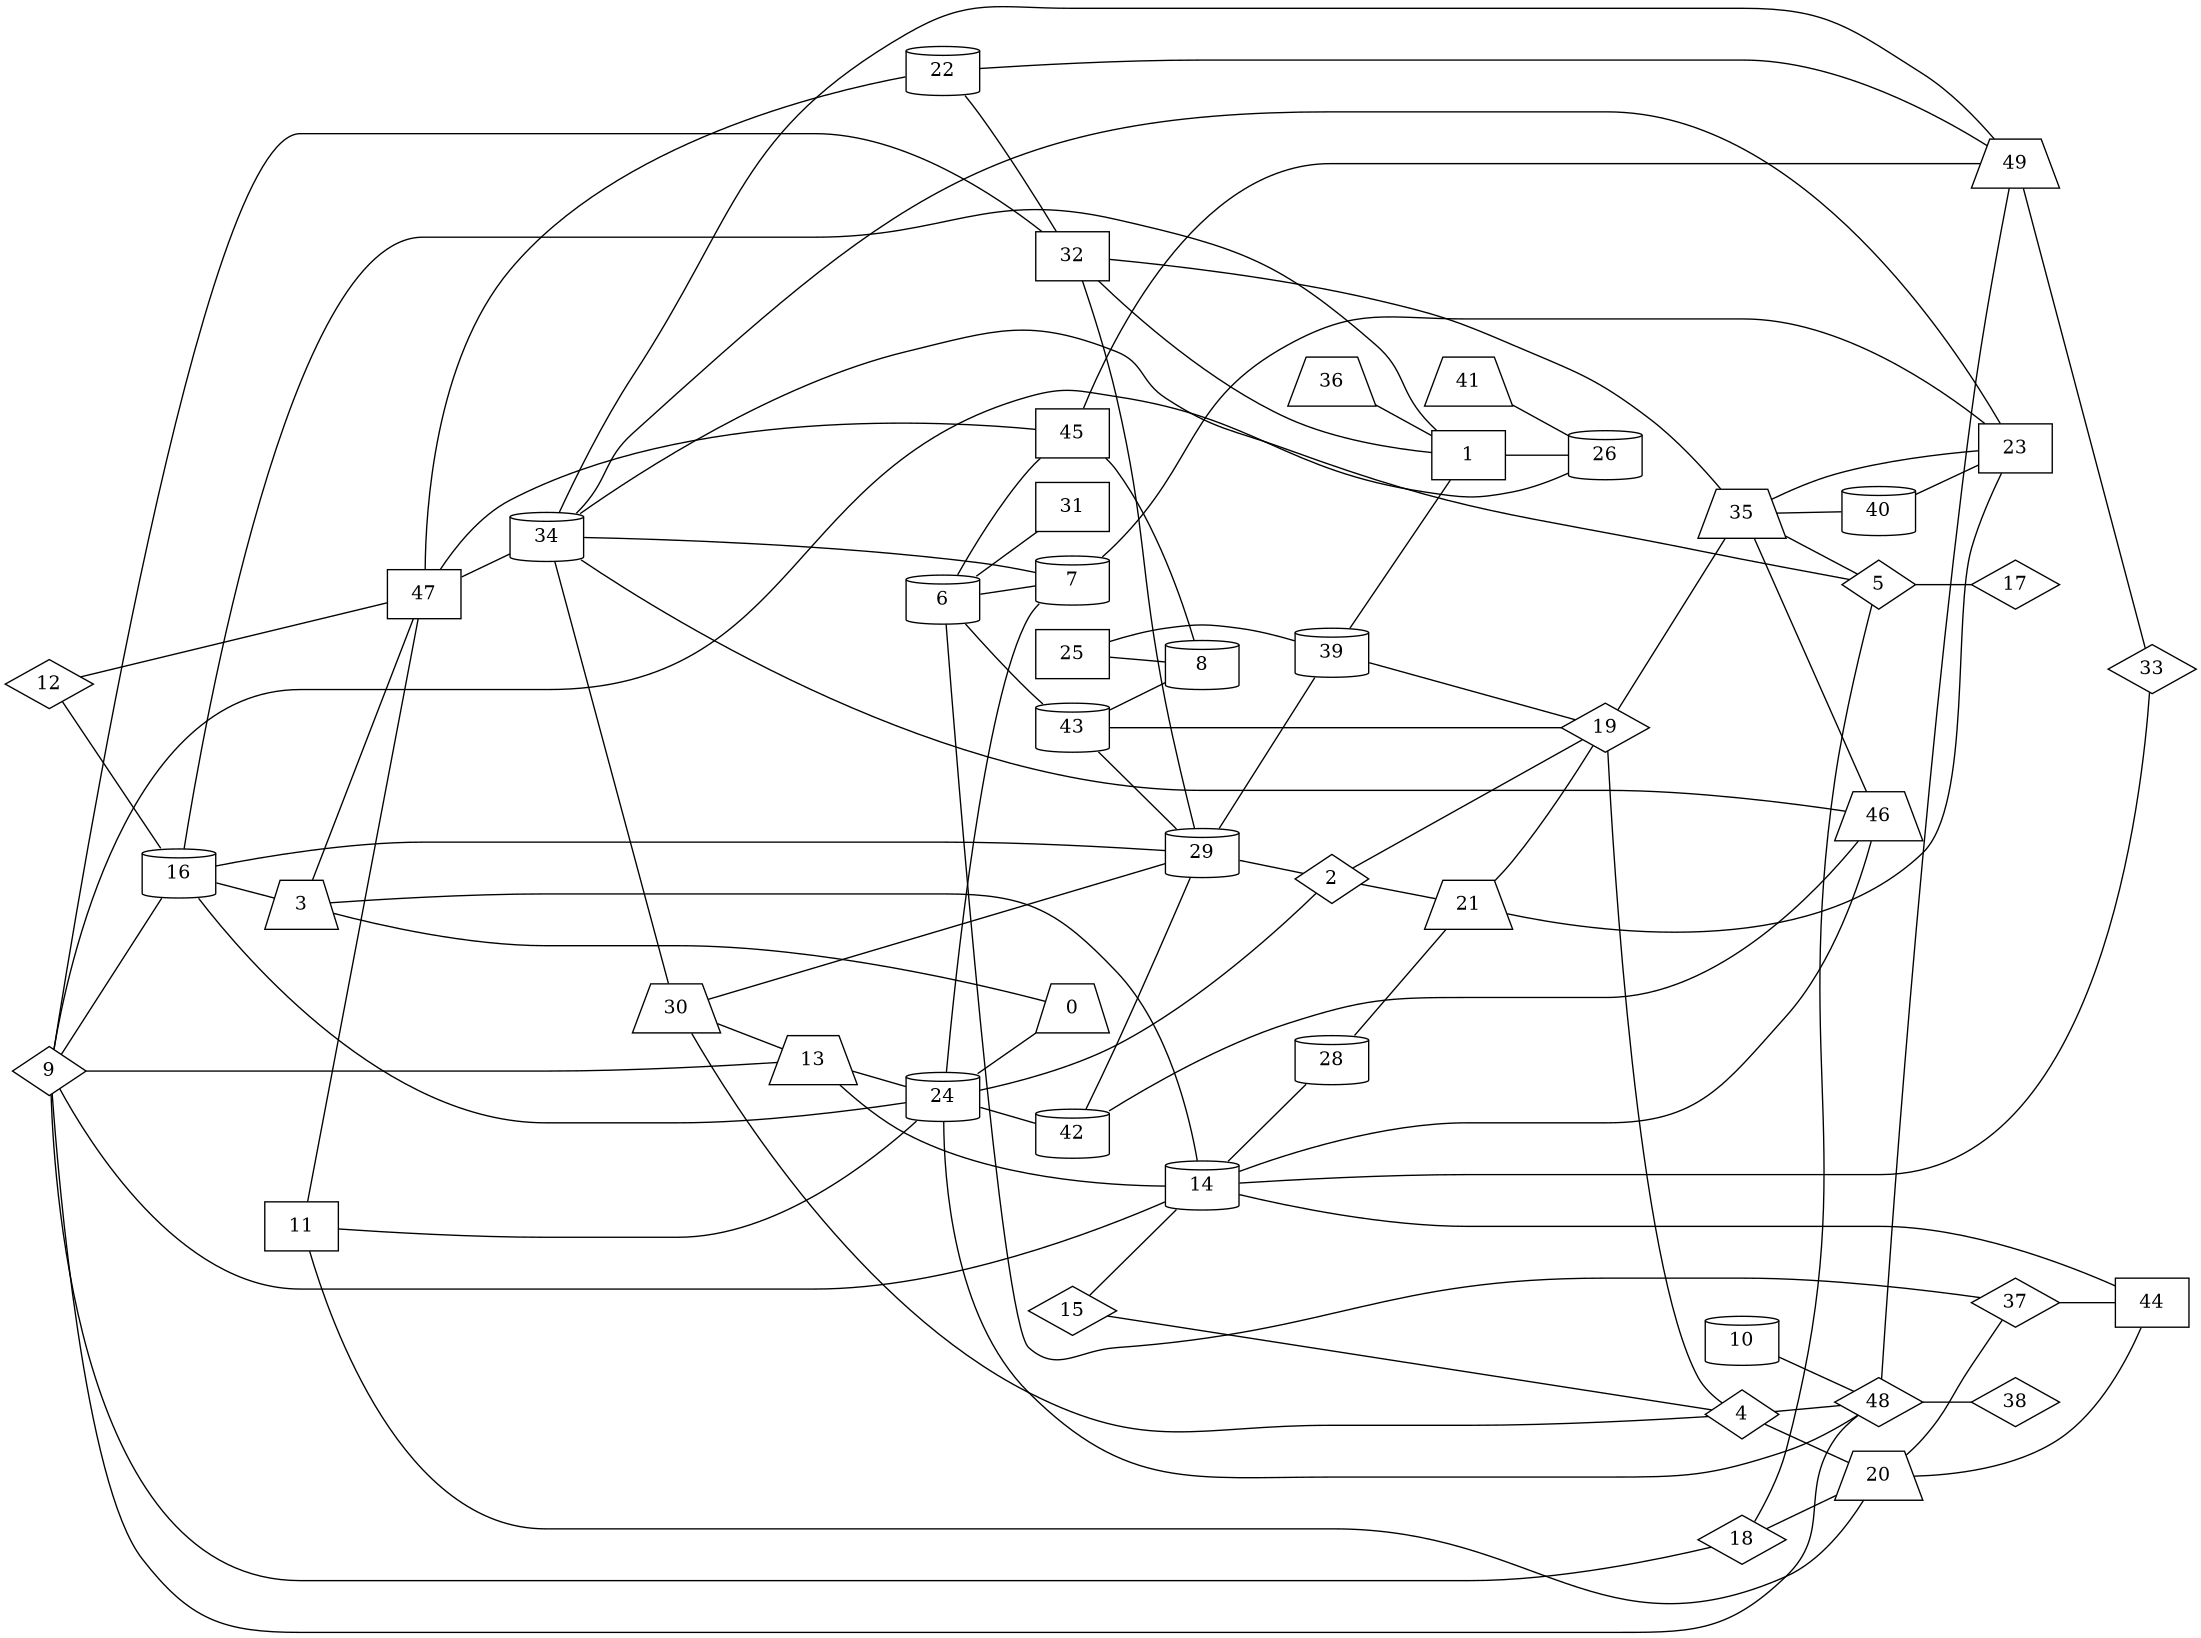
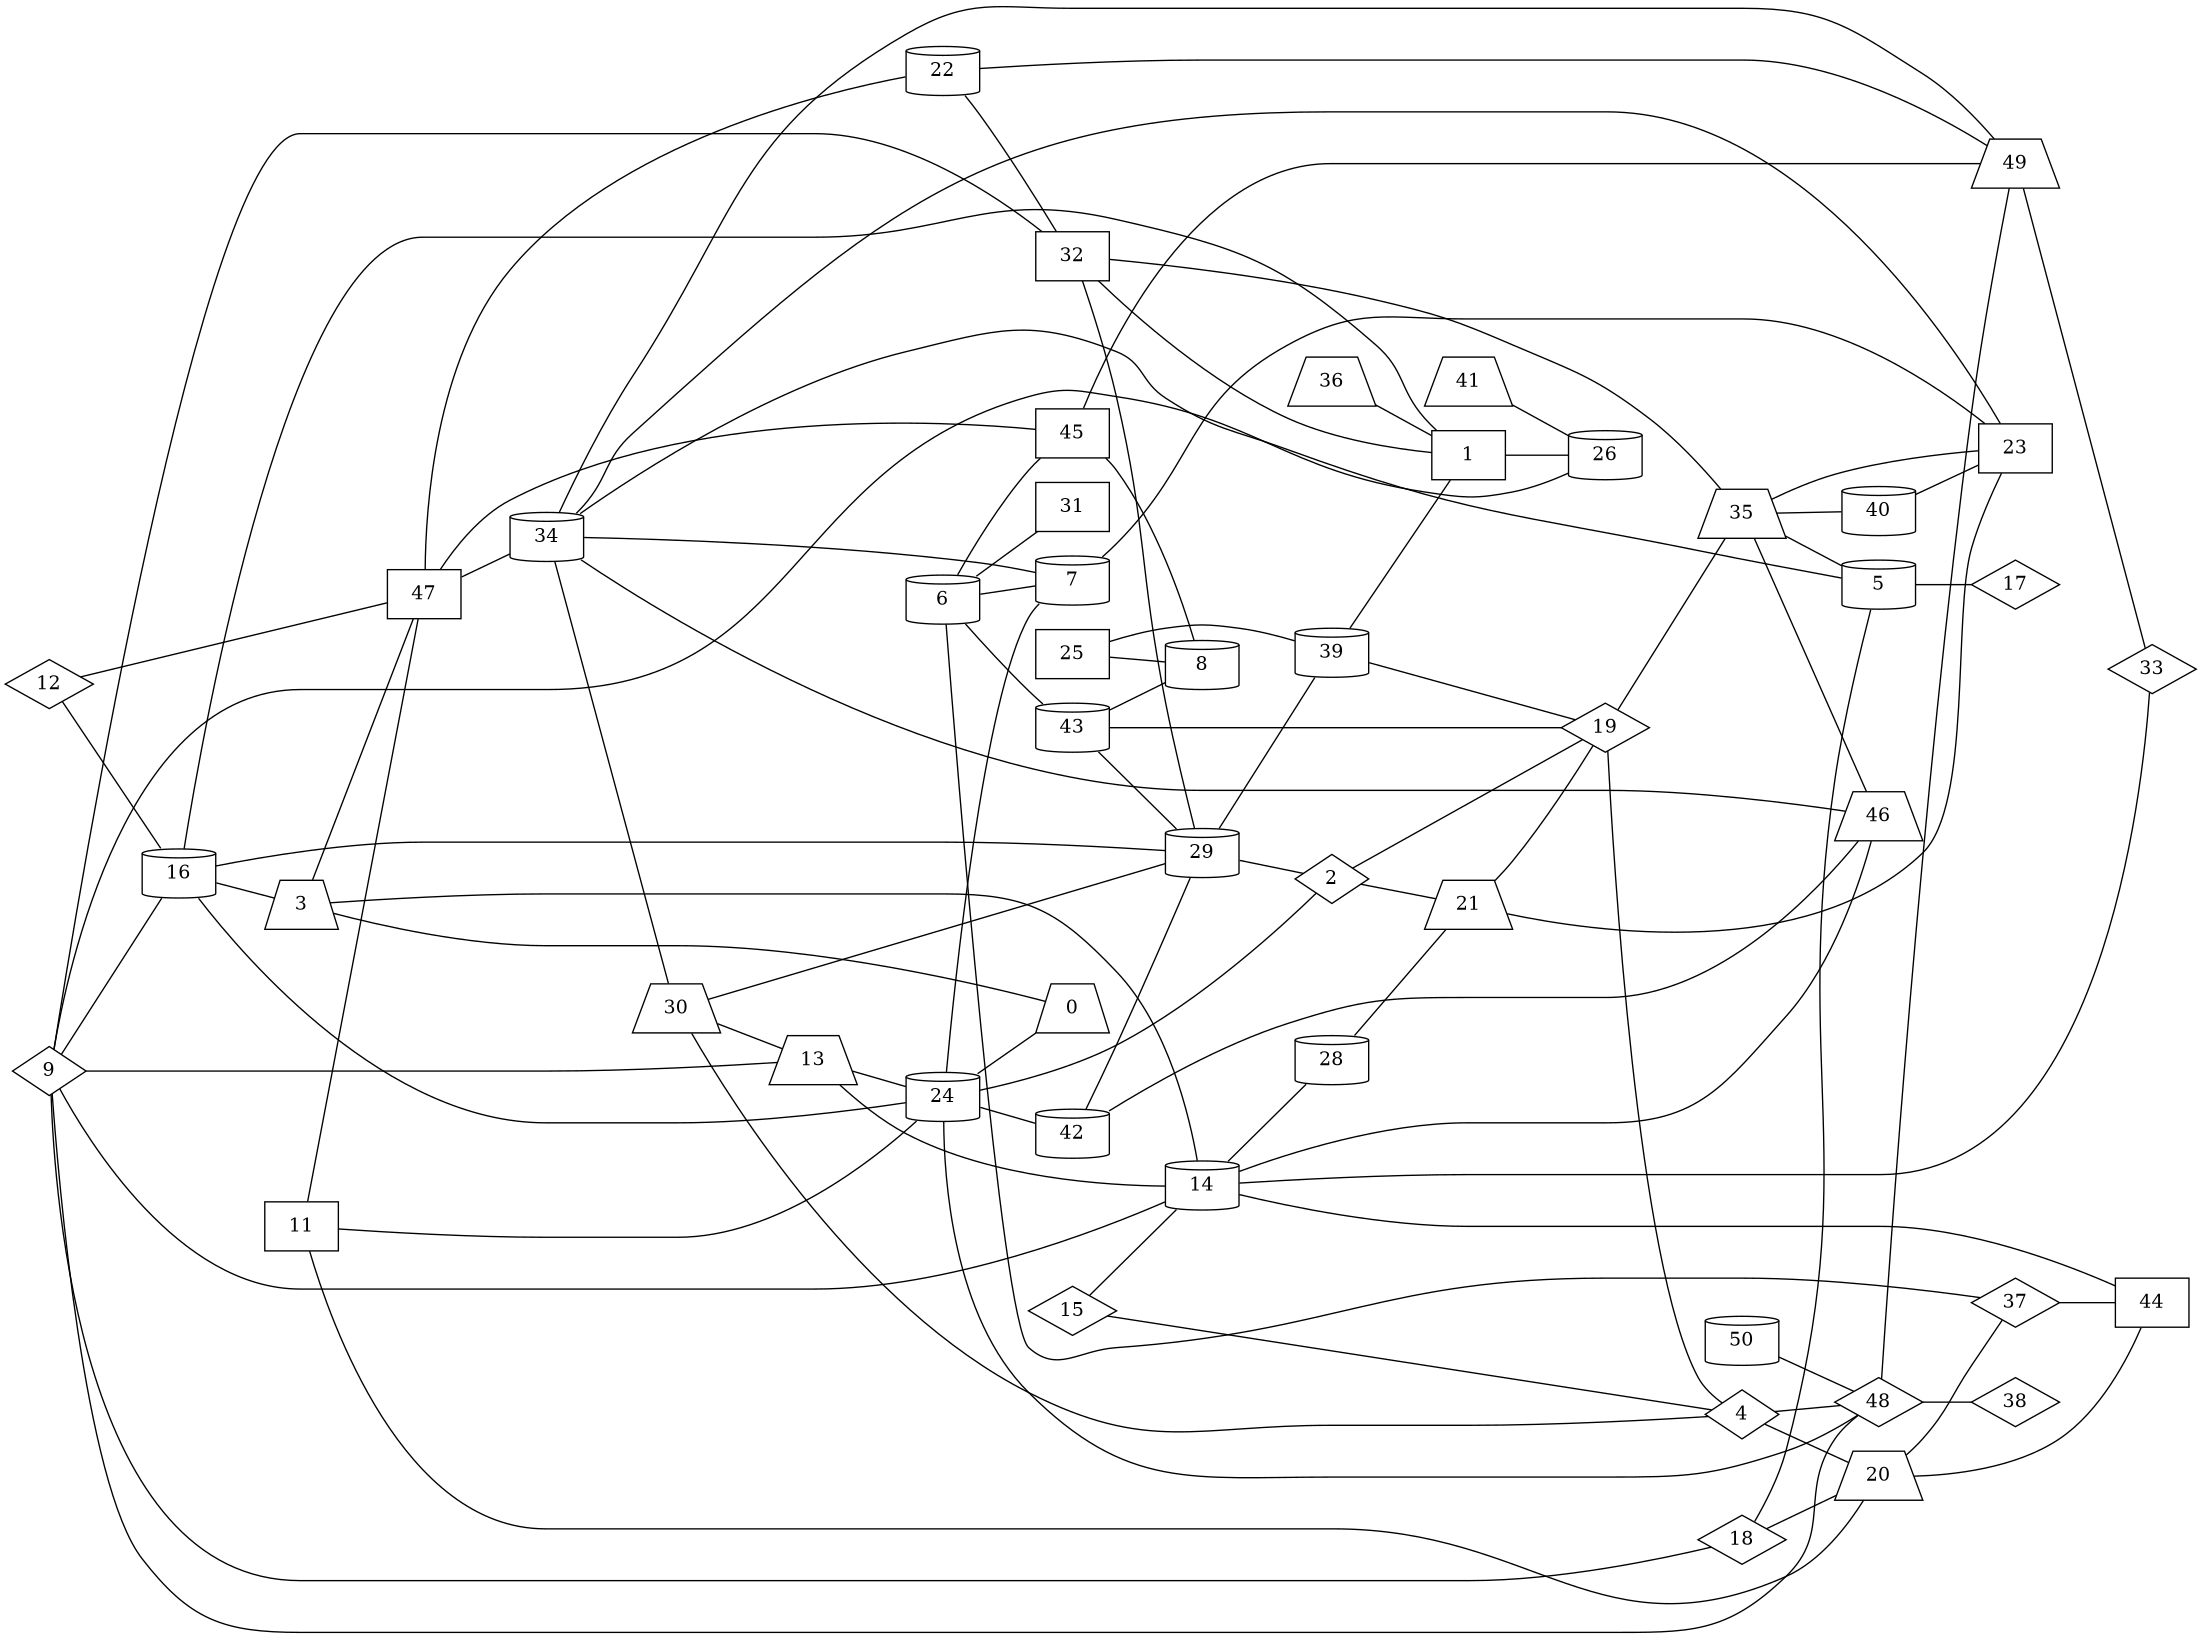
node "5": shape diamond -> cylinder
node "10": label "10" -> "50"
